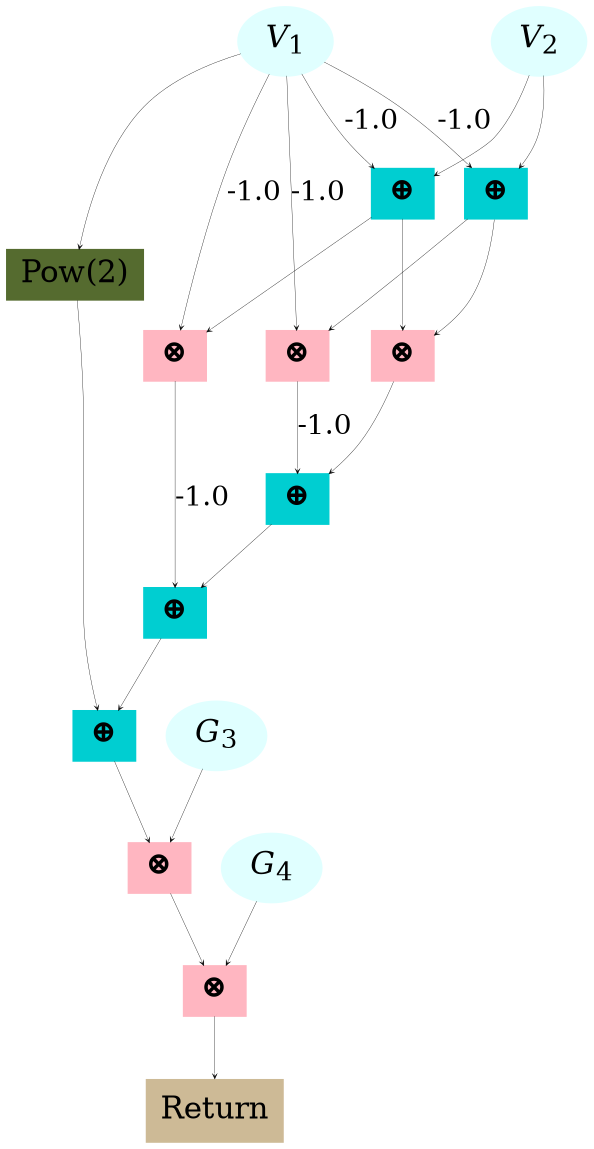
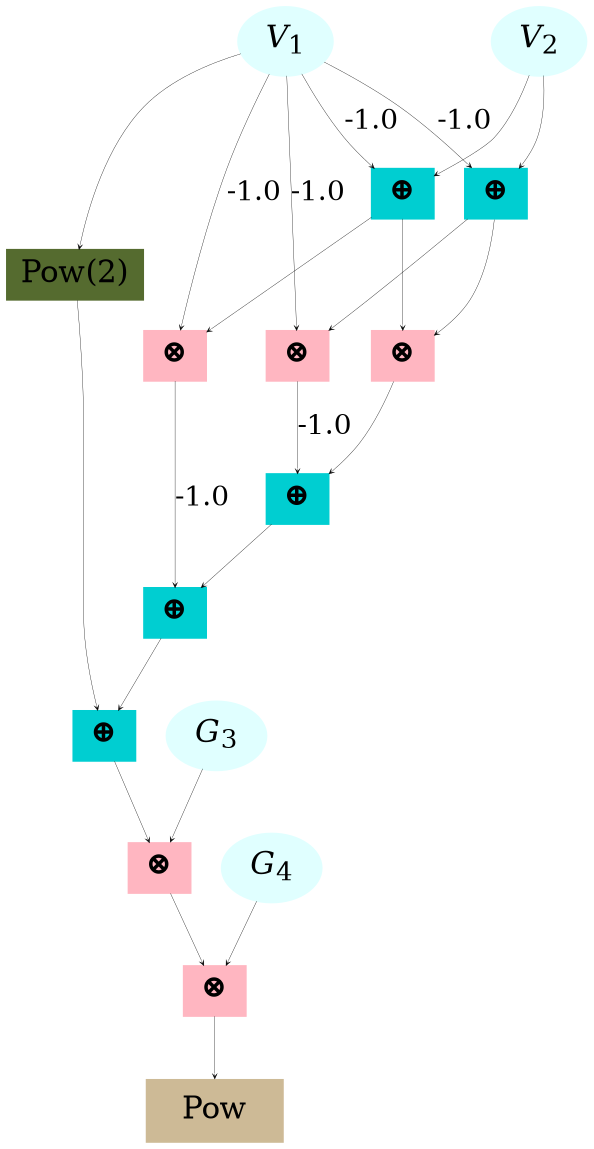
node "Return": label "Return" -> "Pow"
